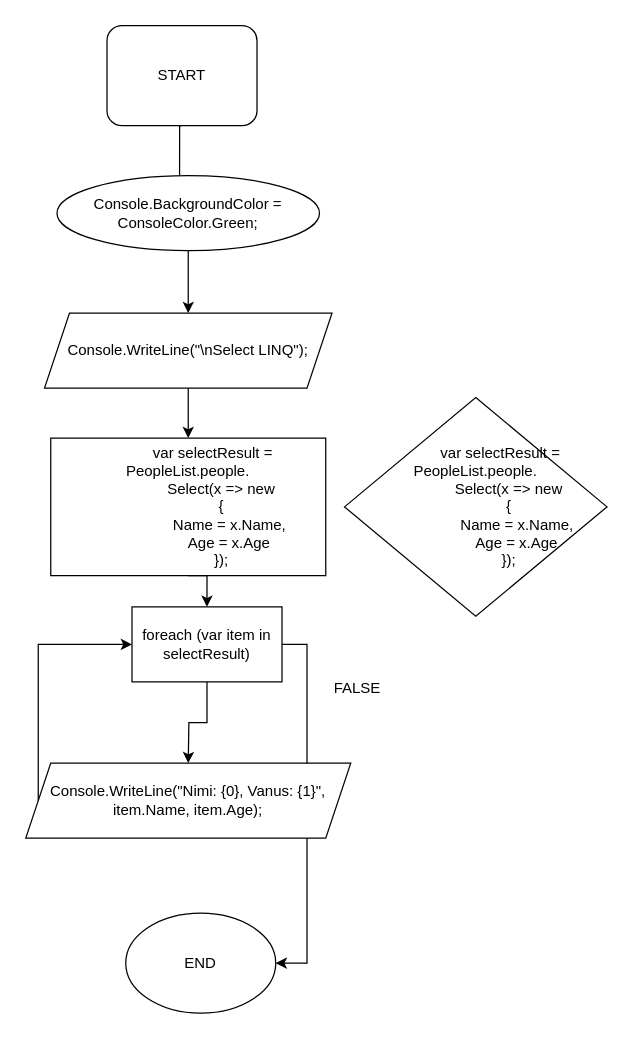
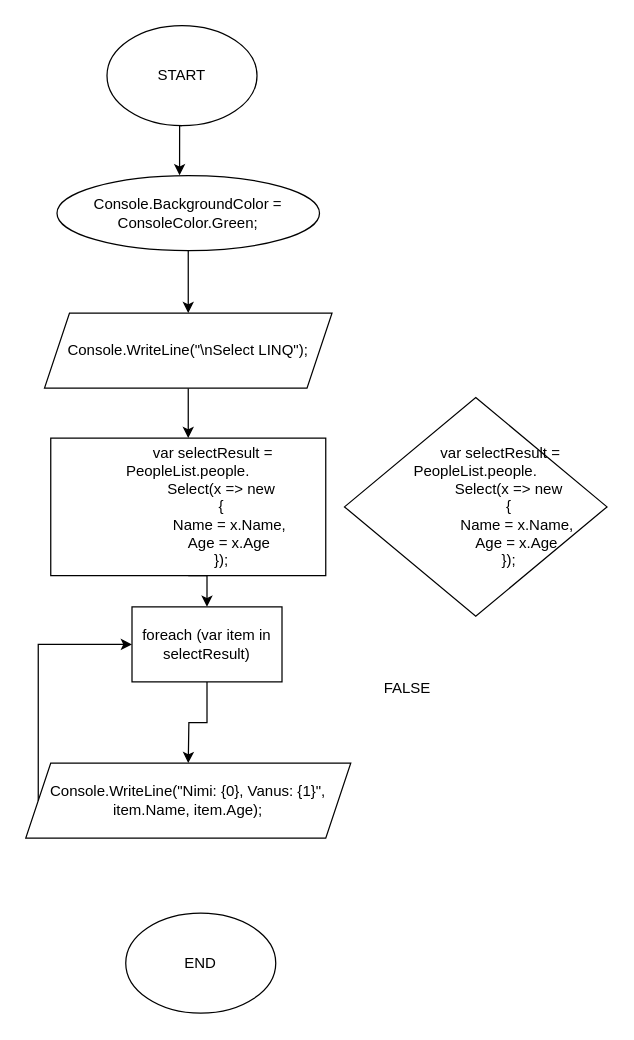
node "START": shape rounded rectangle -> ellipse
edge "START" -- "Console.BackgroundColor = ConsoleColor.Green;": arrowhead none -> classic
node "FALSE": moved (357, 688) -> (407, 688)
edge "foreach (var item in selectResult)" -> "END": removed
